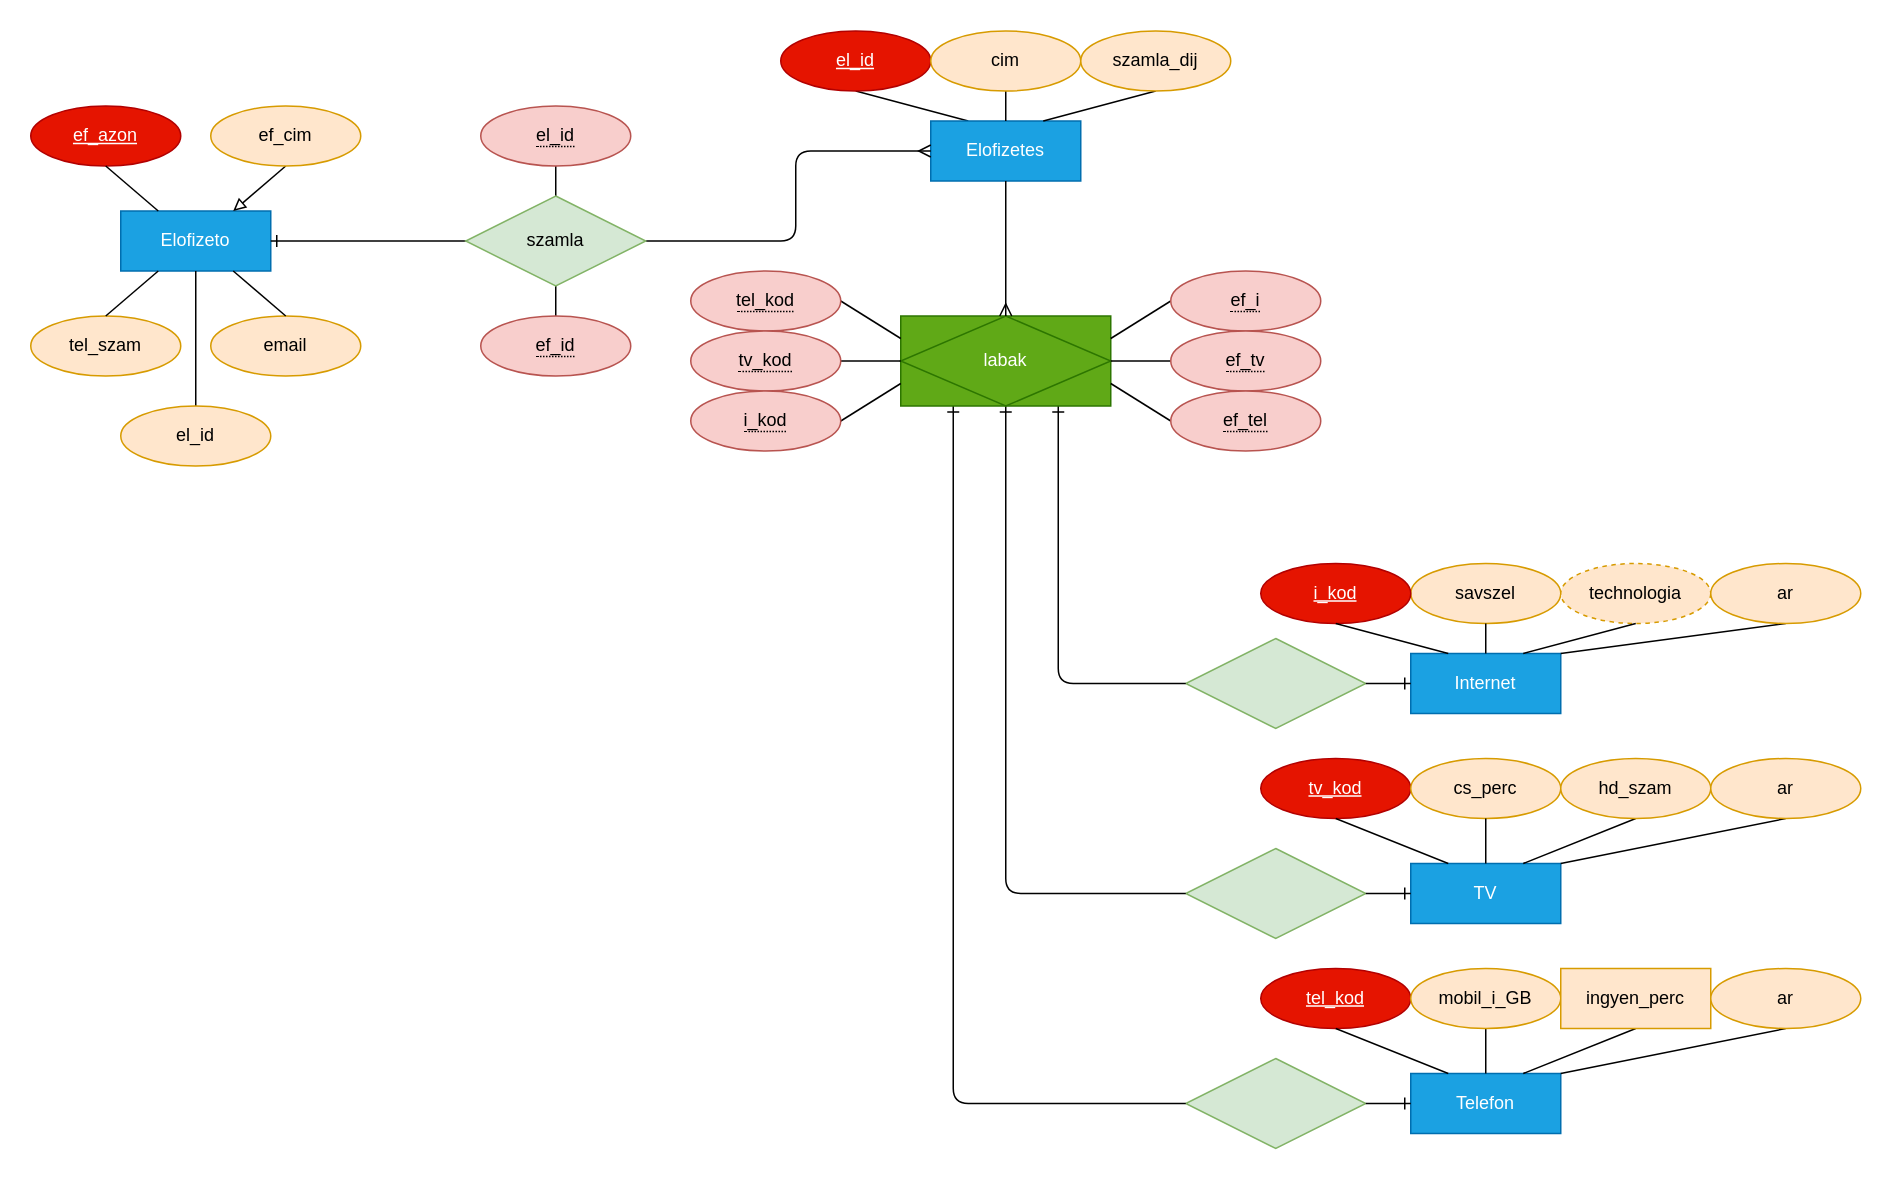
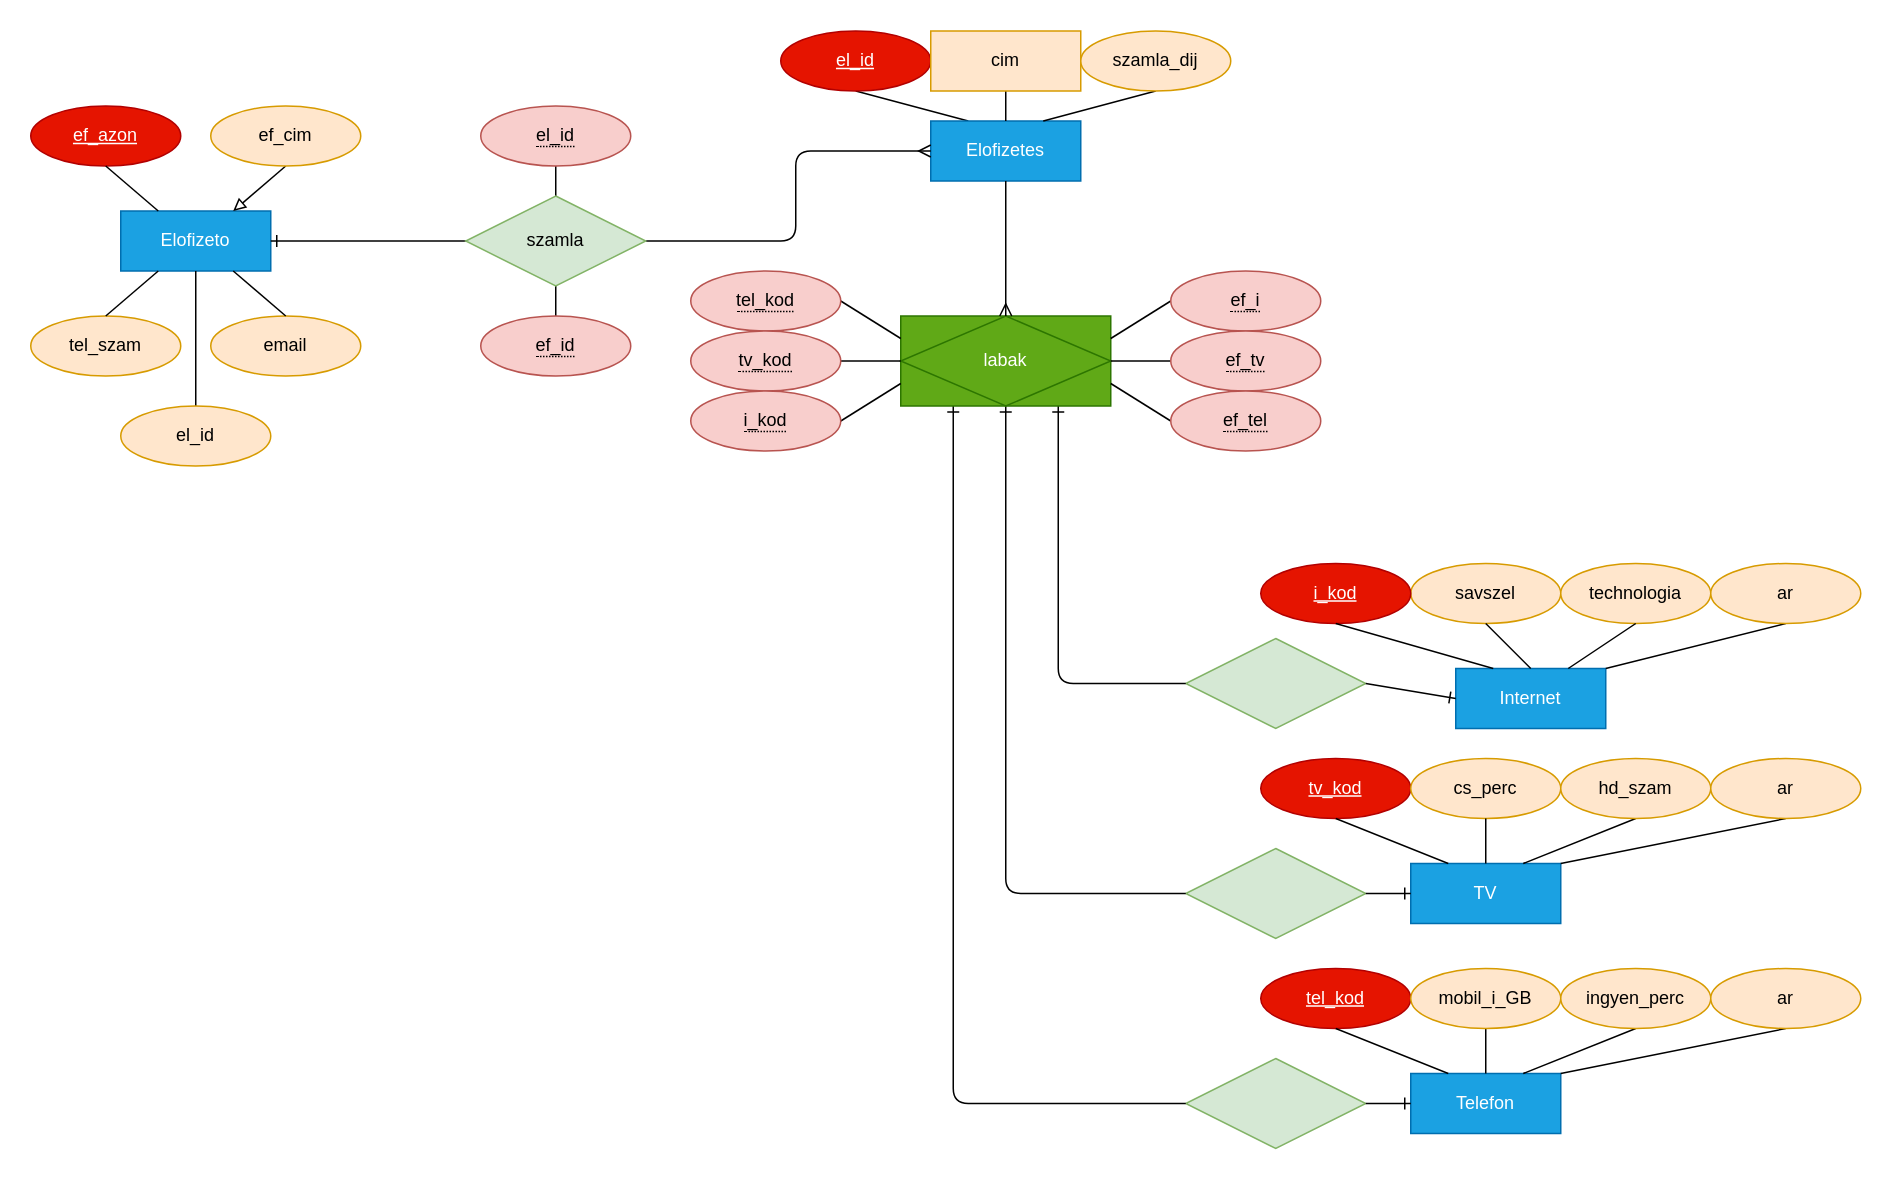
node "cim": shape ellipse -> rectangle
node "technologia": style dashed -> solid
node "Internet": moved (1486, 683) -> (1531, 698)
node "ingyen_perc": shape rectangle -> ellipse
